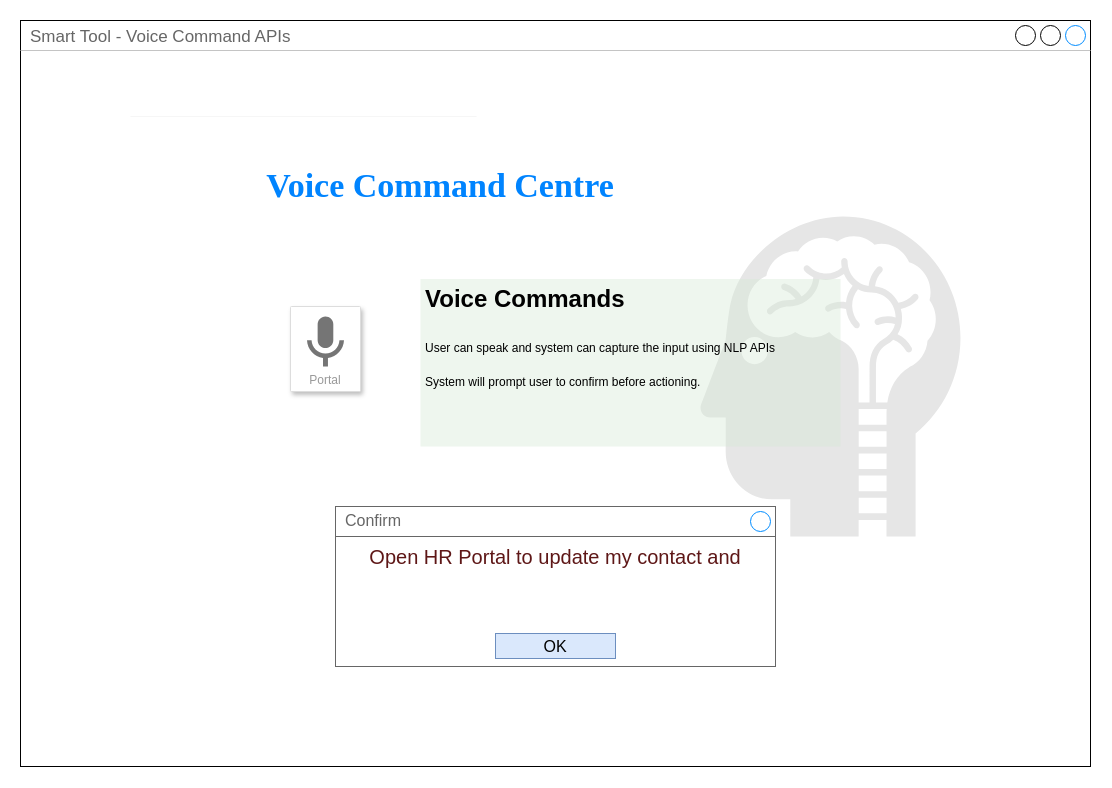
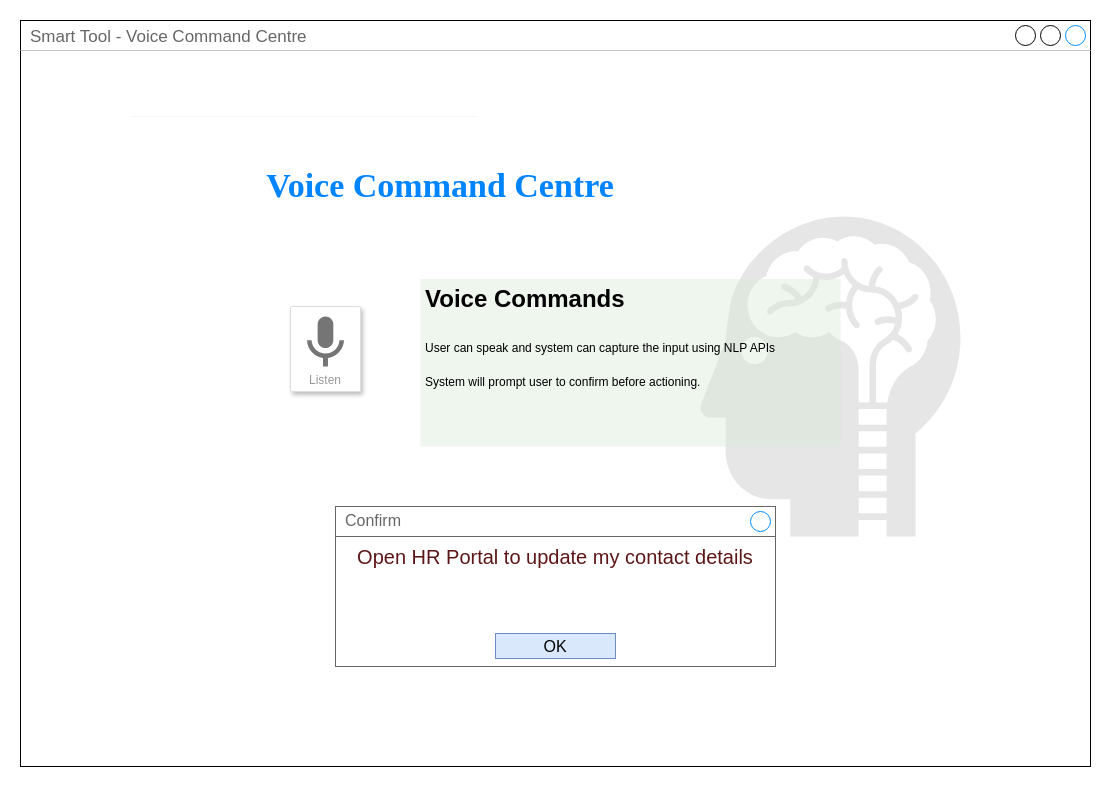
node "Smart Tool - Voice Command APIs": label "Smart Tool - Voice Command APIs" -> "Smart Tool - Voice Command Centre"
node "Portal": label "Portal" -> "Listen"
node "Open HR Portal to update my contact and": label "Open HR Portal to update my contact and" -> "Open HR Portal to update my contact details"
